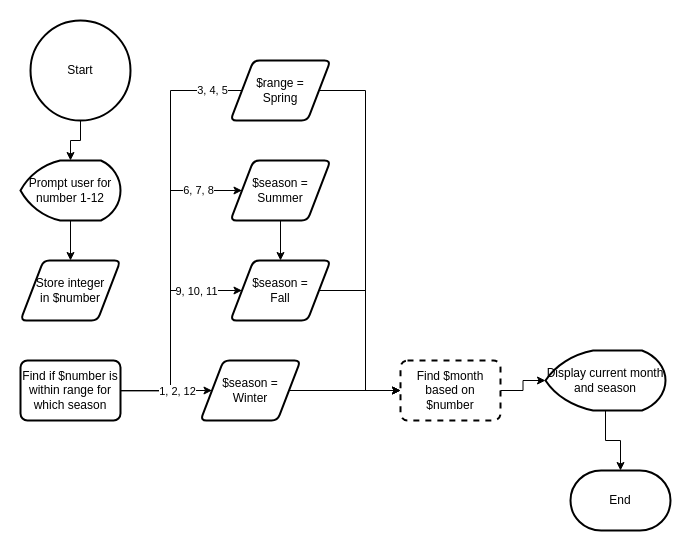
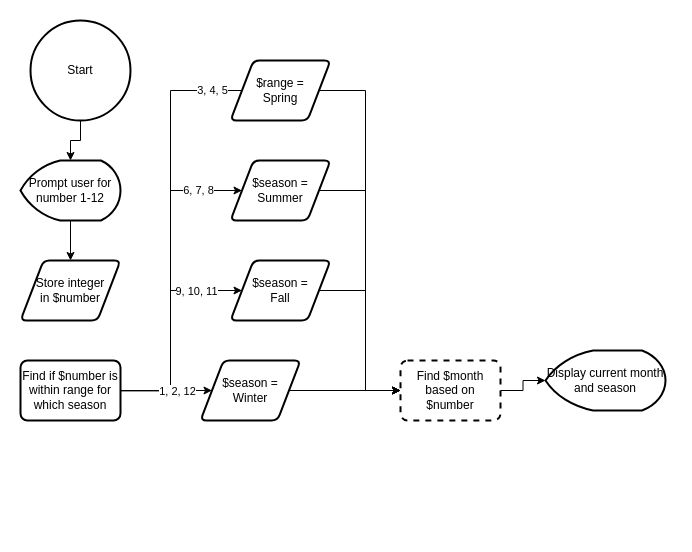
edge "$season = Summer" -> "$season = Fall": now "$season = Summer" -> "Find $month based on $number"
edge "Display current month and season" -> "End": removed
node "End": removed
